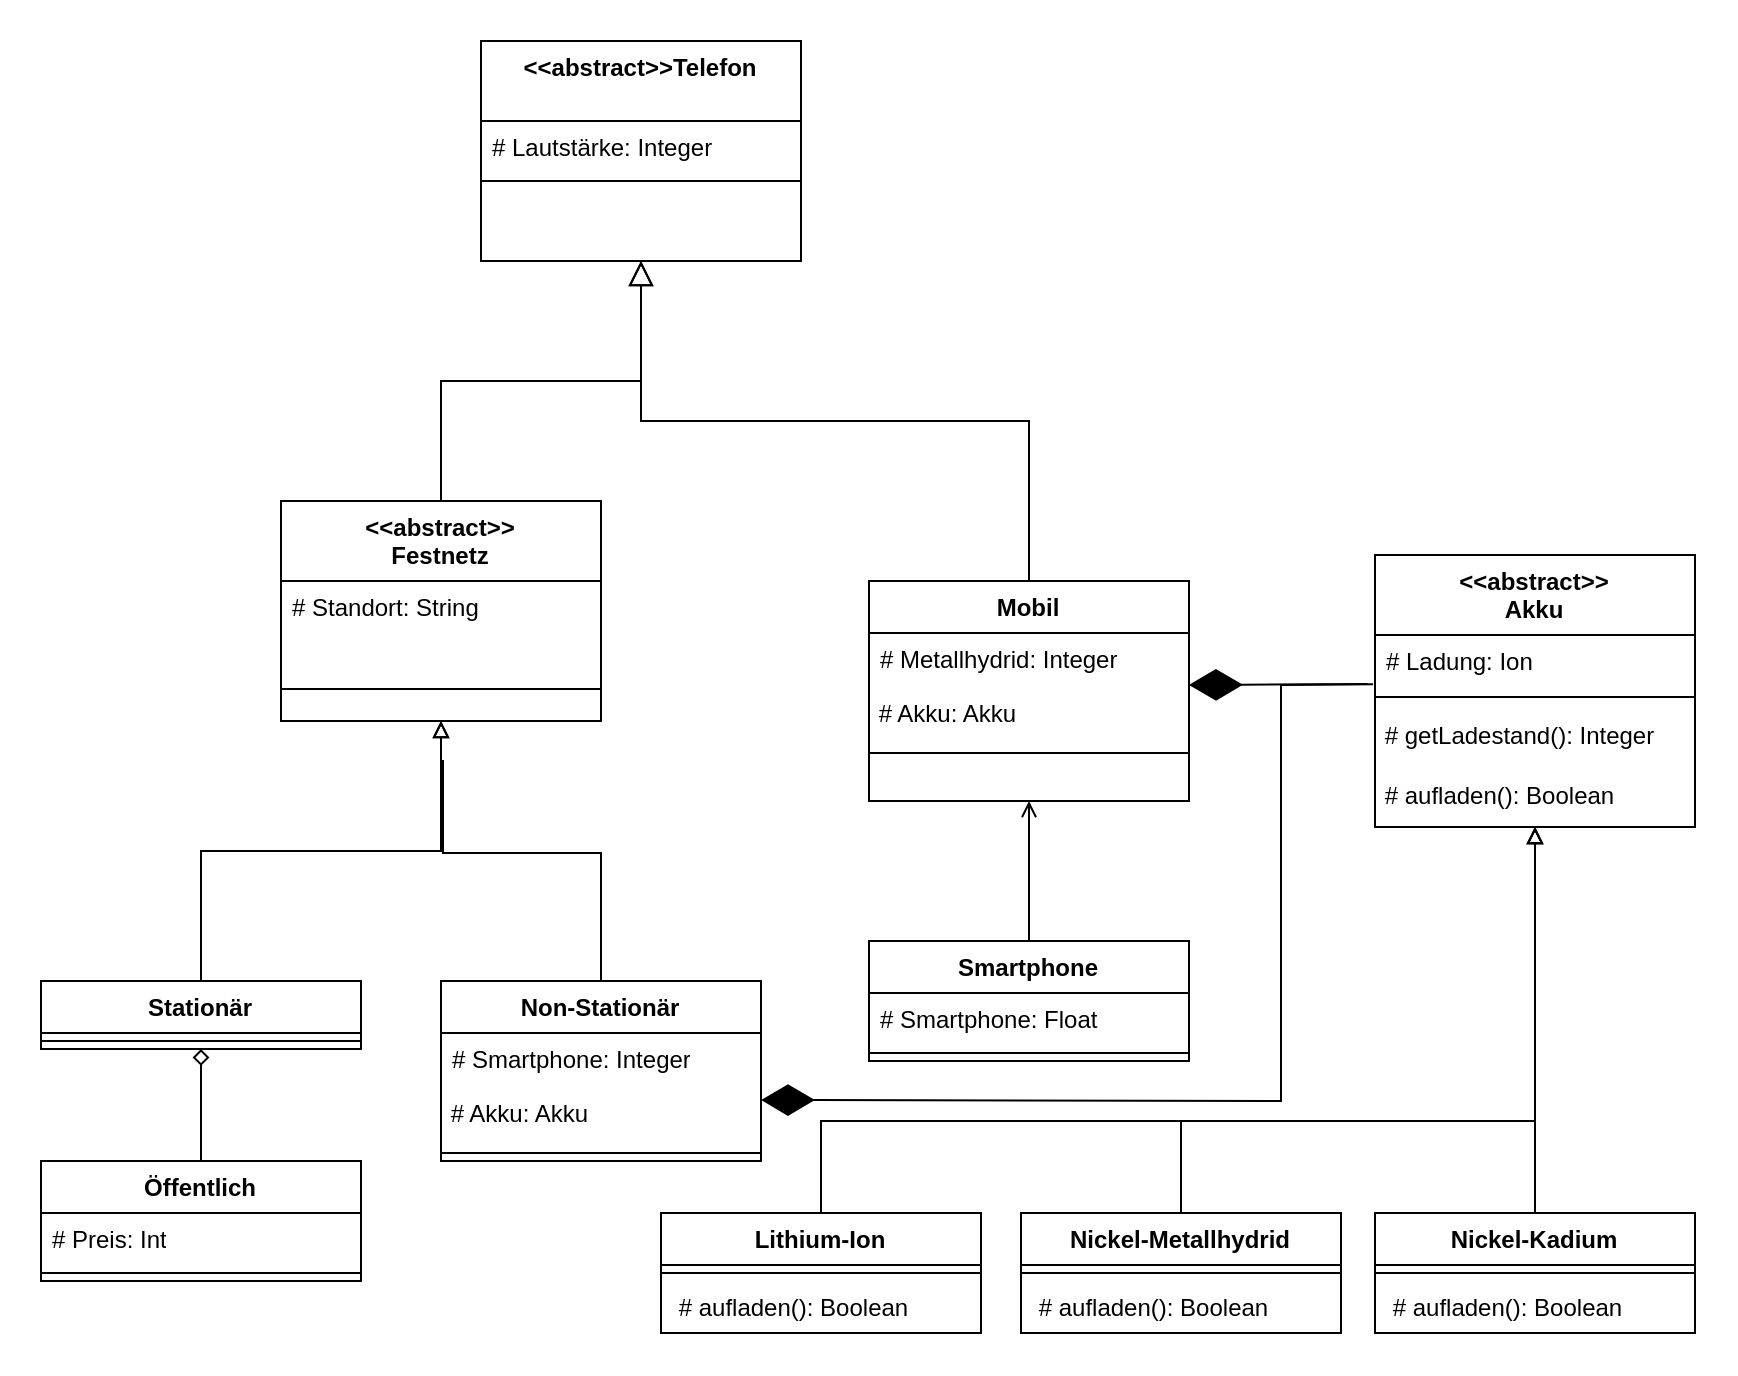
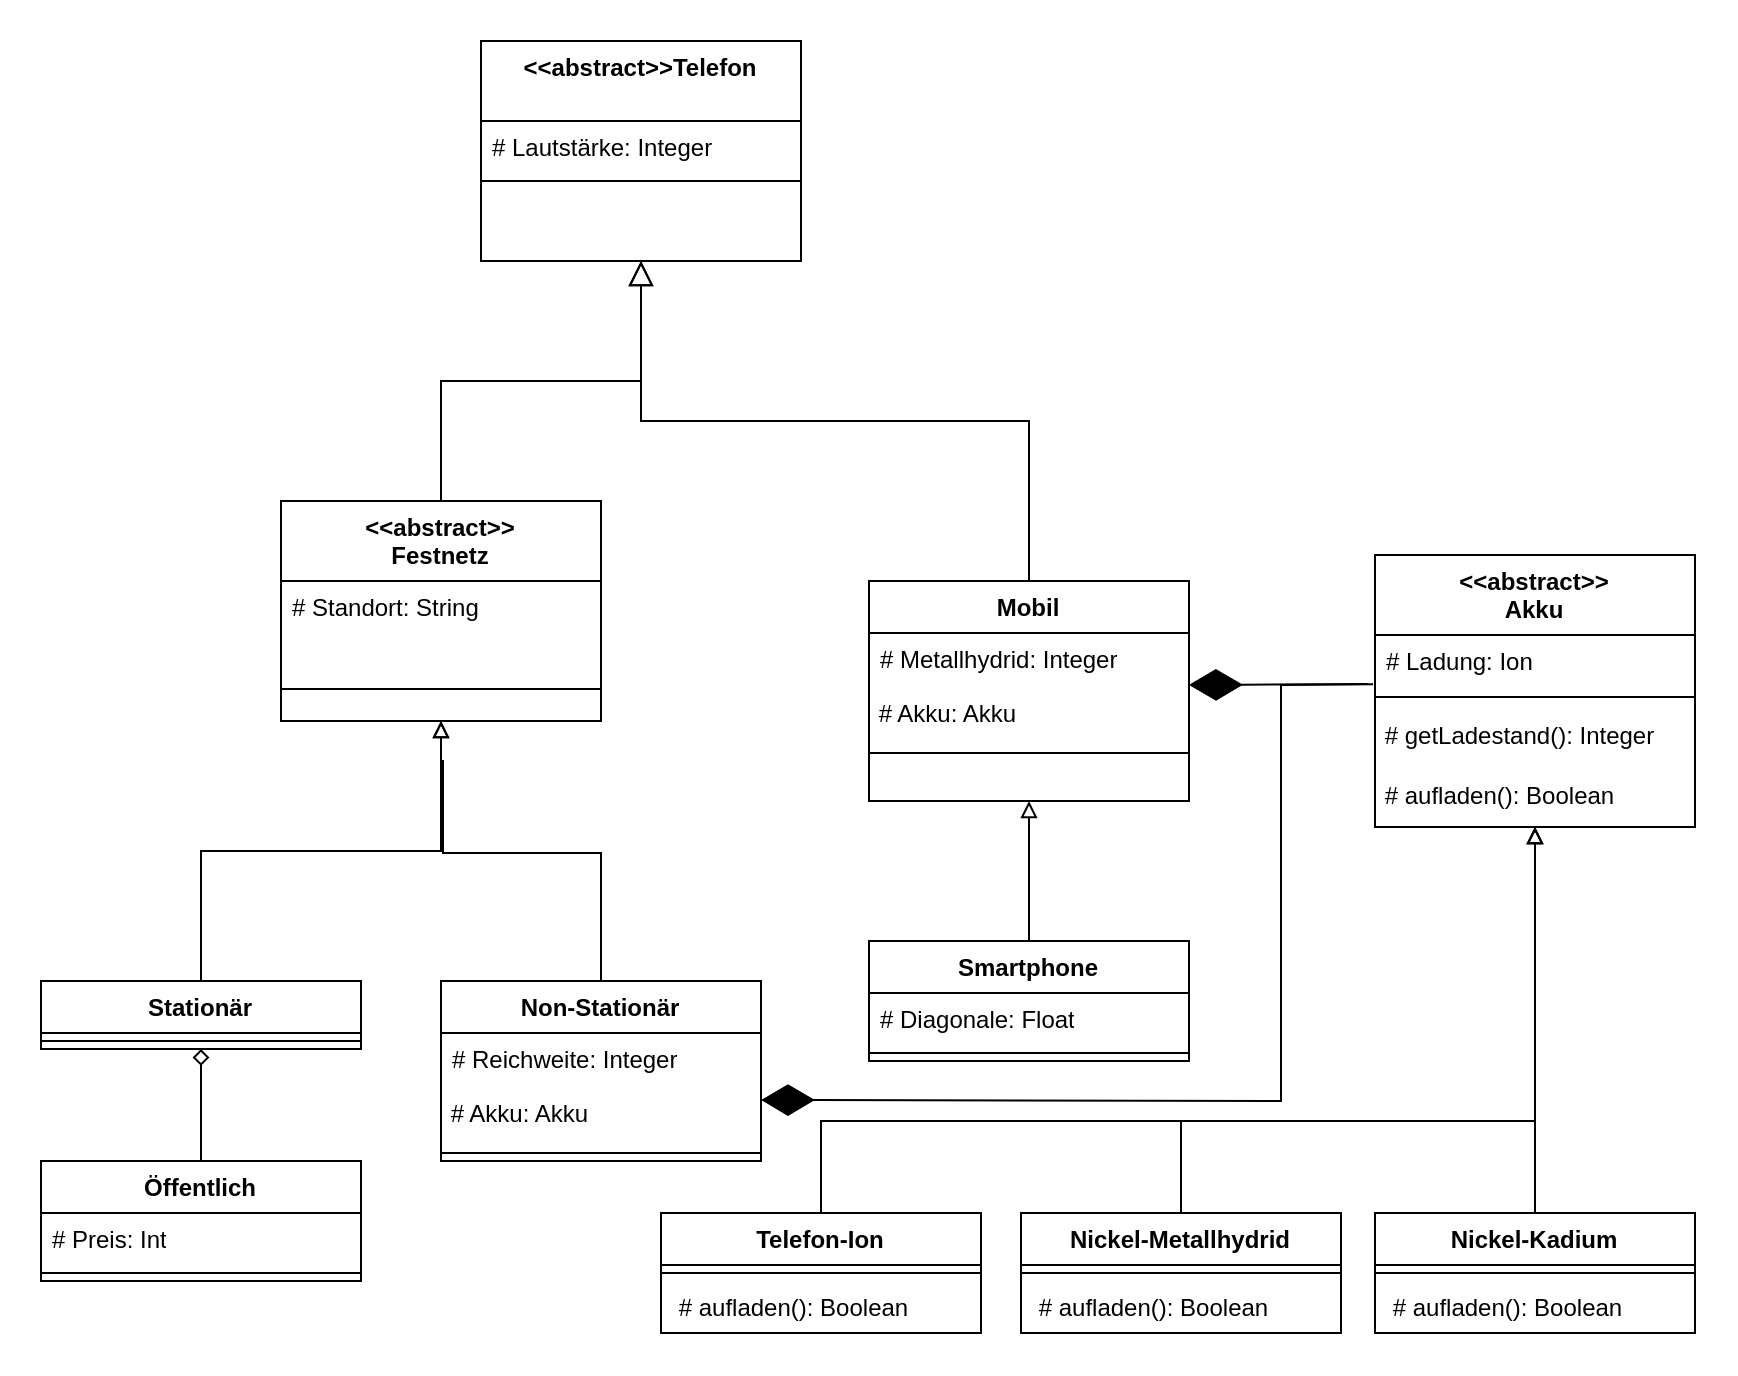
edge "Smartphone" -> "Mobil": arrowhead open -> block
node "# Smartphone: Float": label "# Smartphone: Float" -> "# Diagonale: Float"
node "# Smartphone: Integer": label "# Smartphone: Integer" -> "# Reichweite: Integer"
node "Lithium-Ion": label "Lithium-Ion" -> "Telefon-Ion"
